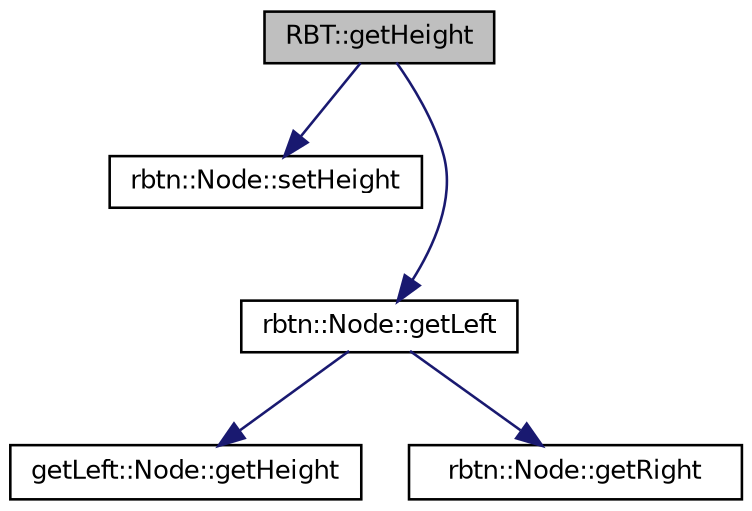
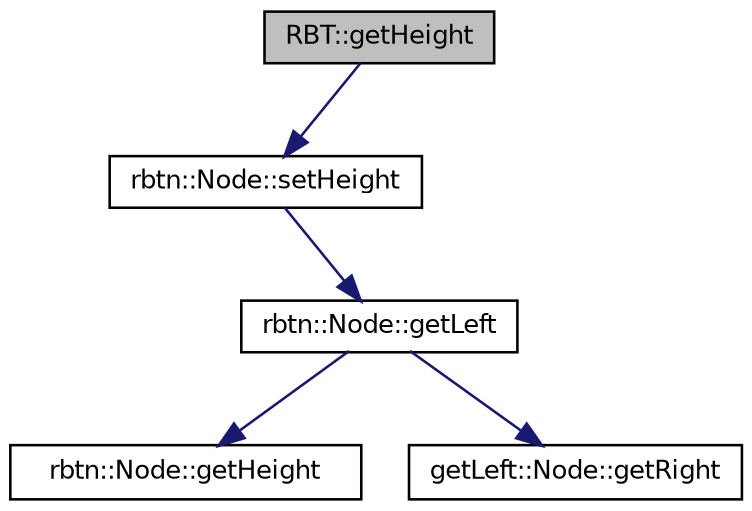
edge "RBT::getHeight" -> "rbtn::Node::getLeft": now "rbtn::Node::setHeight" -> "rbtn::Node::getLeft"
node "getLeft::Node::getHeight": label "getLeft::Node::getHeight" -> "rbtn::Node::getHeight"
node "rbtn::Node::getRight": label "rbtn::Node::getRight" -> "getLeft::Node::getRight"
